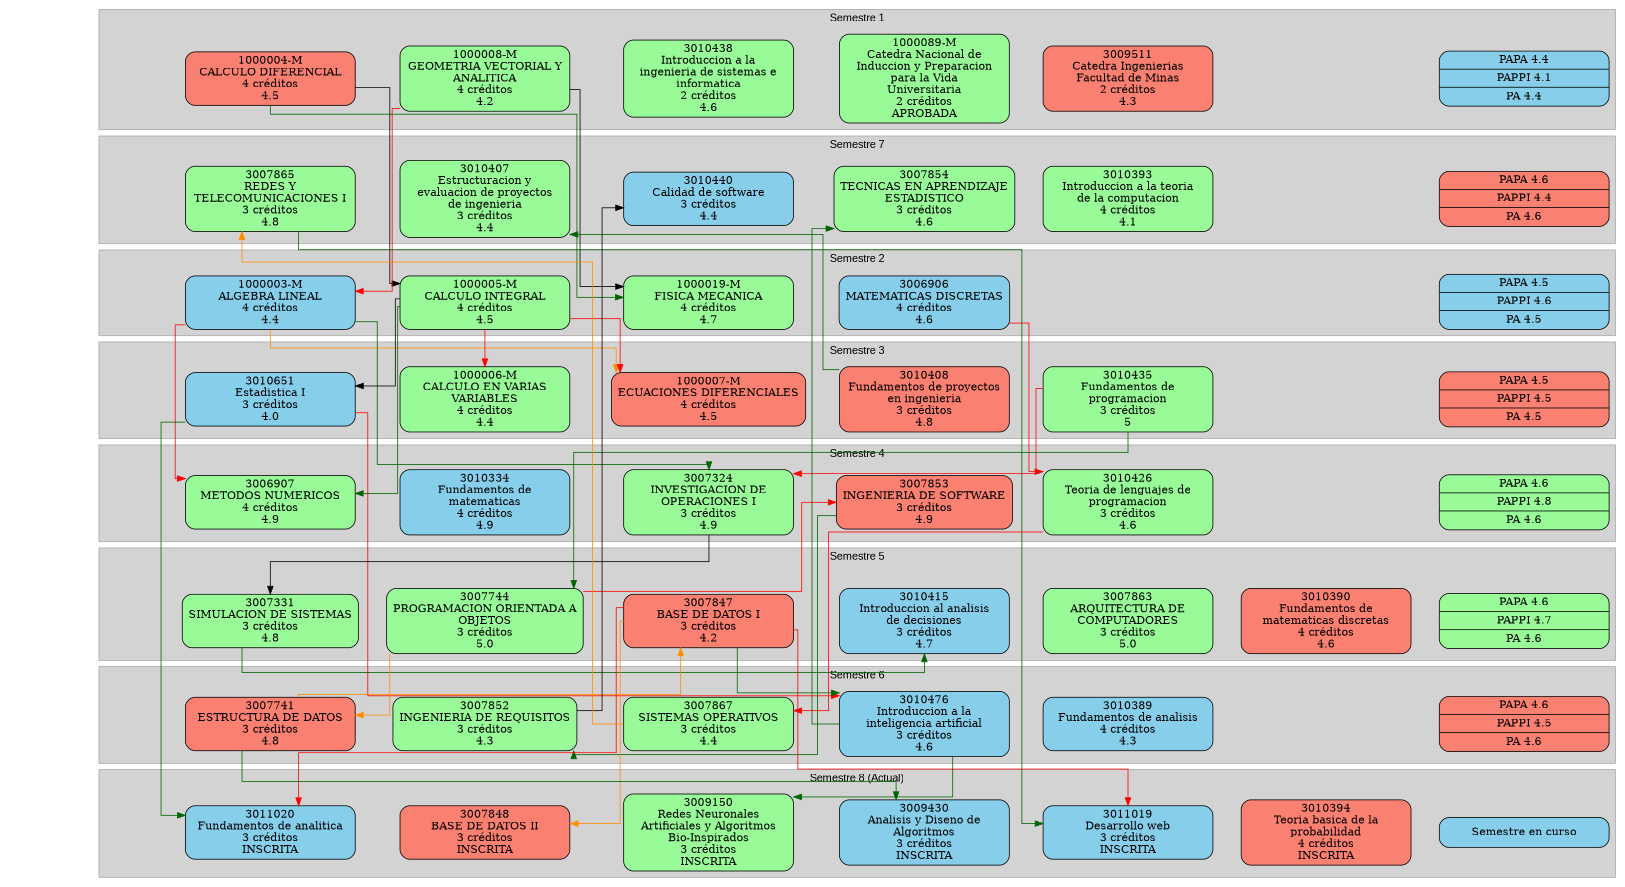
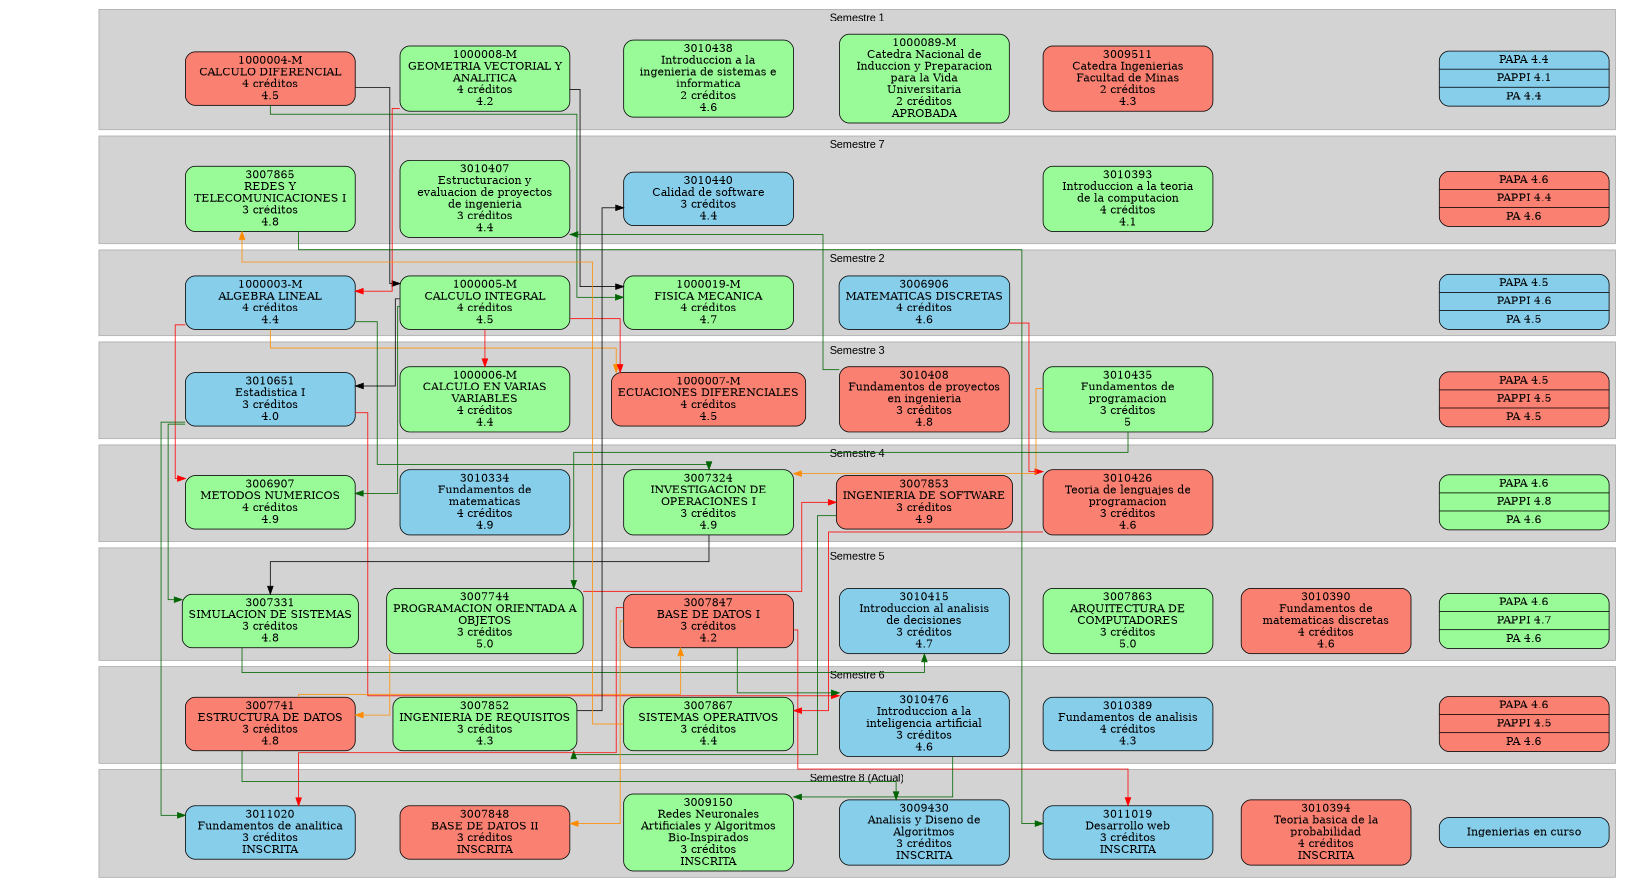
node "3007854 TECNICAS EN APRENDIZAJE ESTADISTICO 3 créditos 4.6": removed
edge "3010435 Fundamentos de programacion 3 créditos 5" -> "3007324 INVESTIGACION DE OPERACIONES I 3 créditos 4.9": color red -> darkorange
node "3010426 Teoria de lenguajes de programacion 3 créditos 4.6": fillcolor palegreen -> salmon
edge "3010651 Estadistica I 3 créditos 4.0" -> "3007331 SIMULACION DE SISTEMAS 3 créditos 4.8": added
node "Semestre en curso": label "Semestre en curso" -> "Ingenierias en curso"
